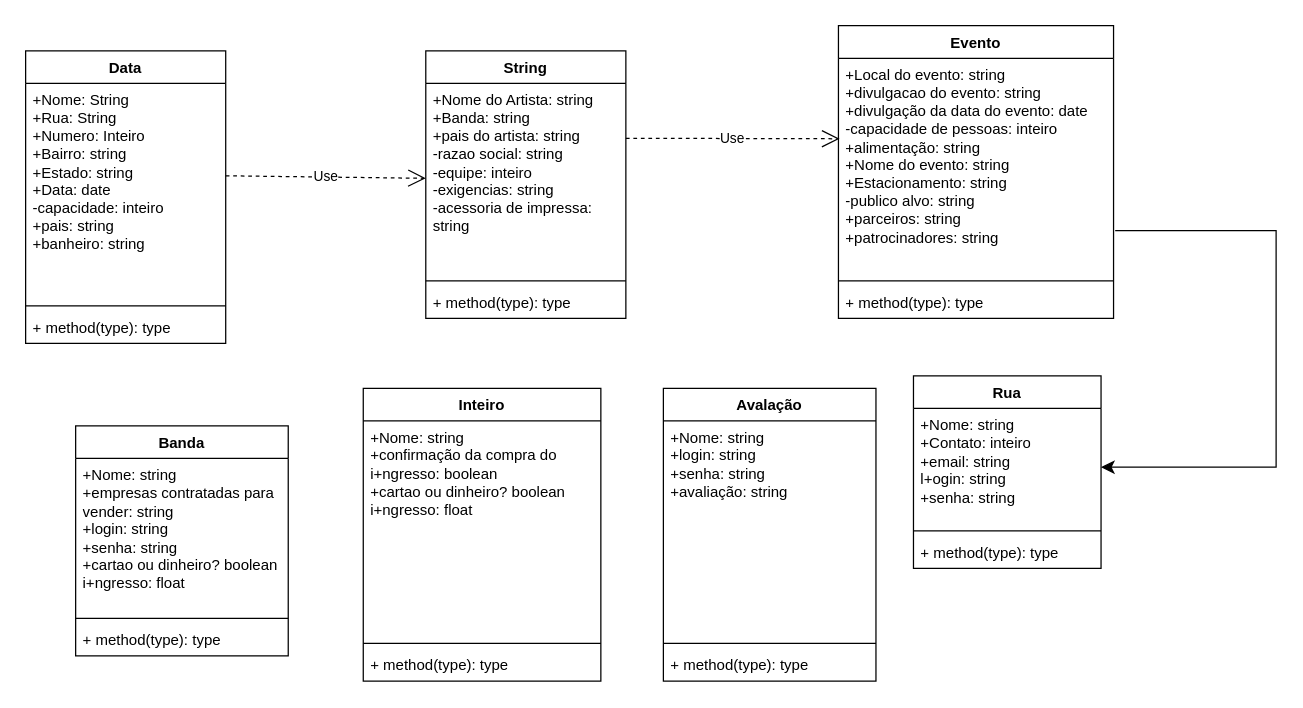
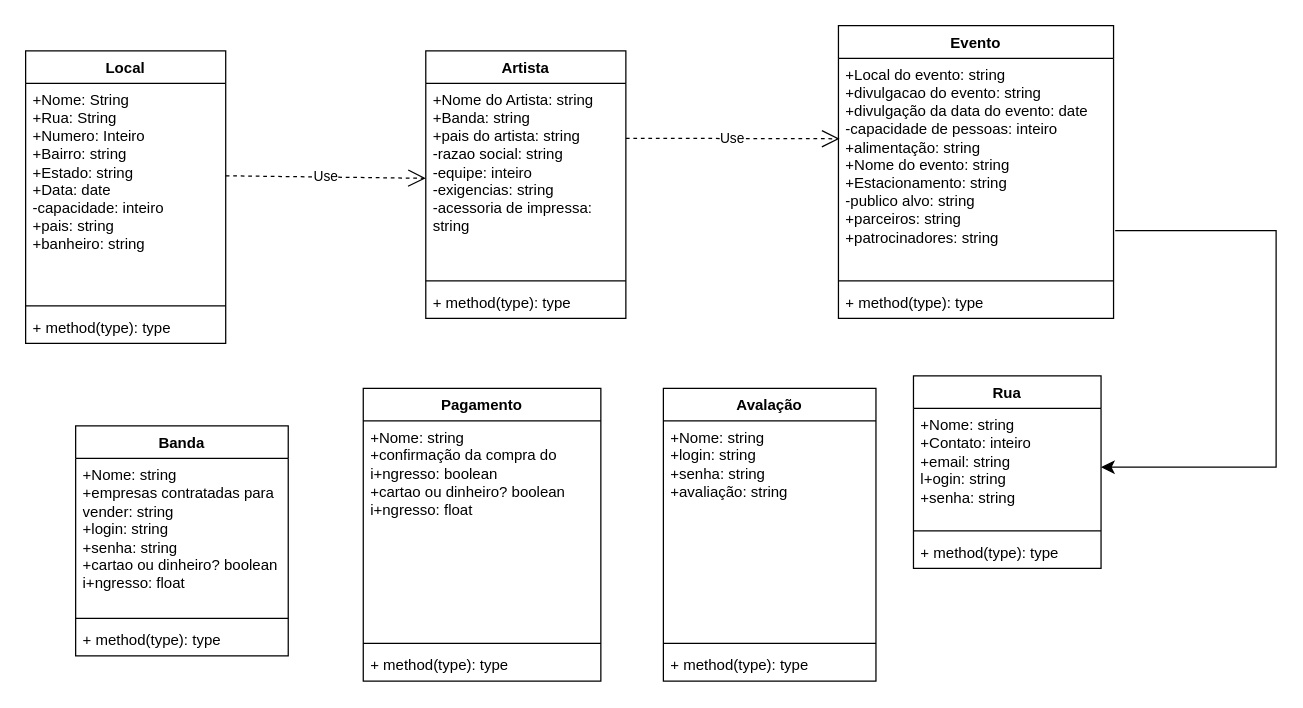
node "Data": label "Data" -> "Local"
node "String": label "String" -> "Artista"
node "Inteiro": label "Inteiro" -> "Pagamento"
